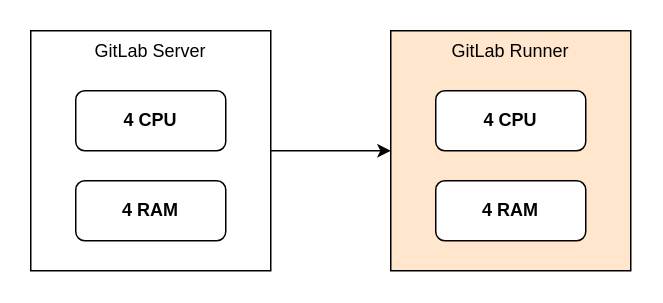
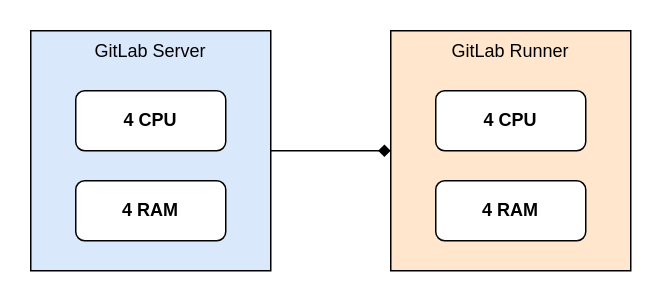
node "GitLab Server": fillcolor #ffffff -> #dae8fc
edge "GitLab Server" -> "GitLab Runner": arrowhead classic -> diamond
